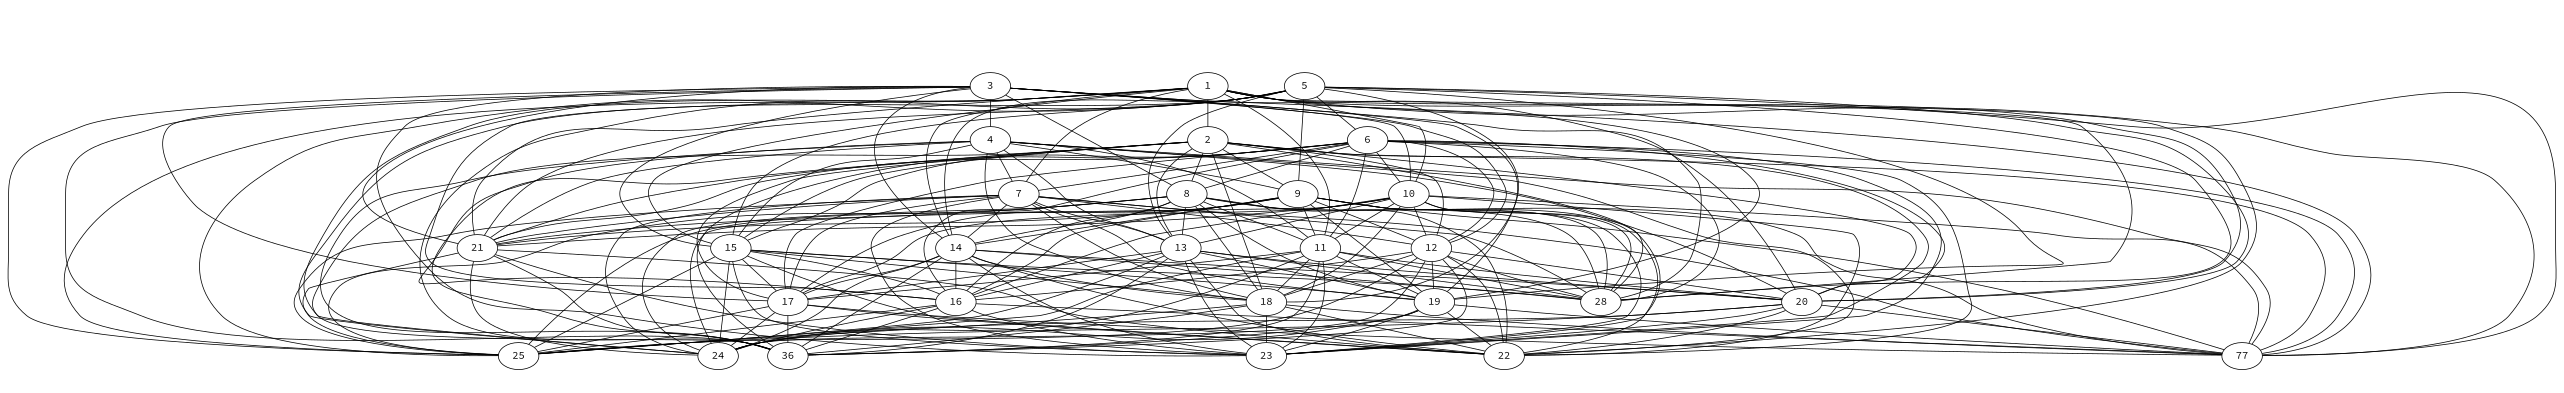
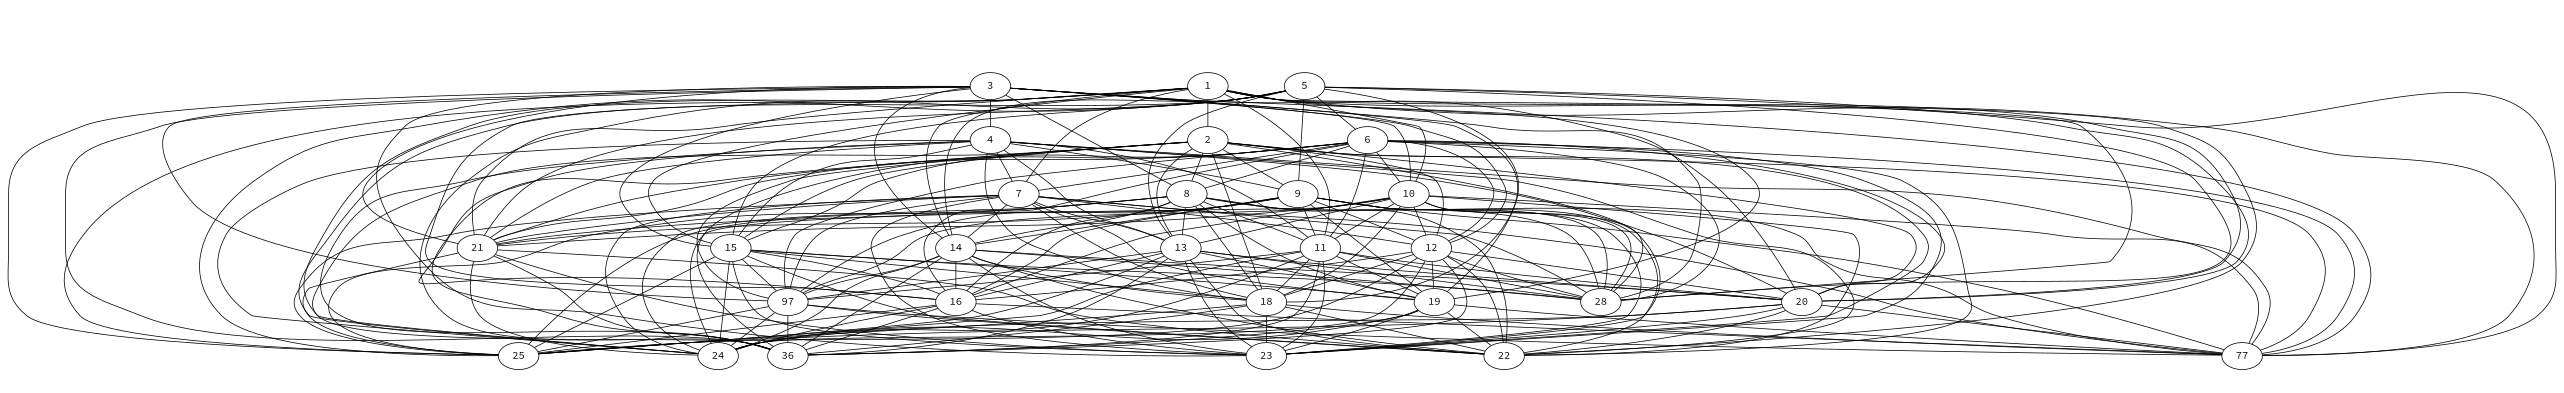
edge "4" -- "24": added
edge "5" -- "19": removed
node "17": label "17" -> "97"
